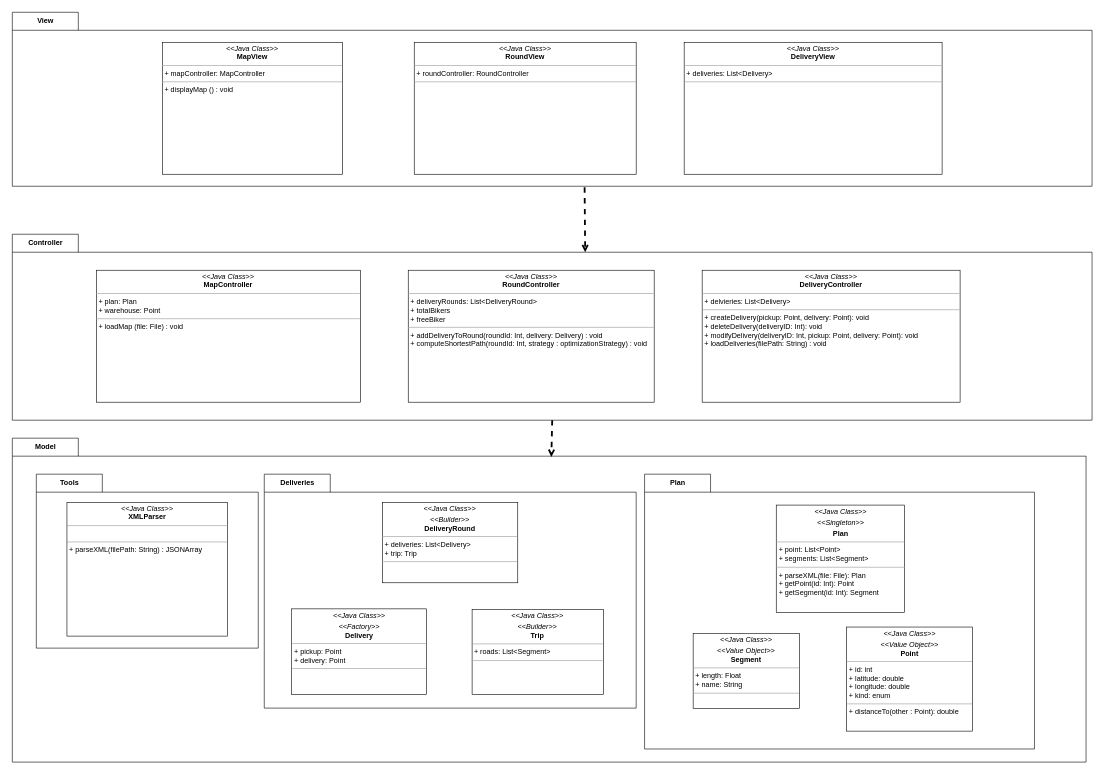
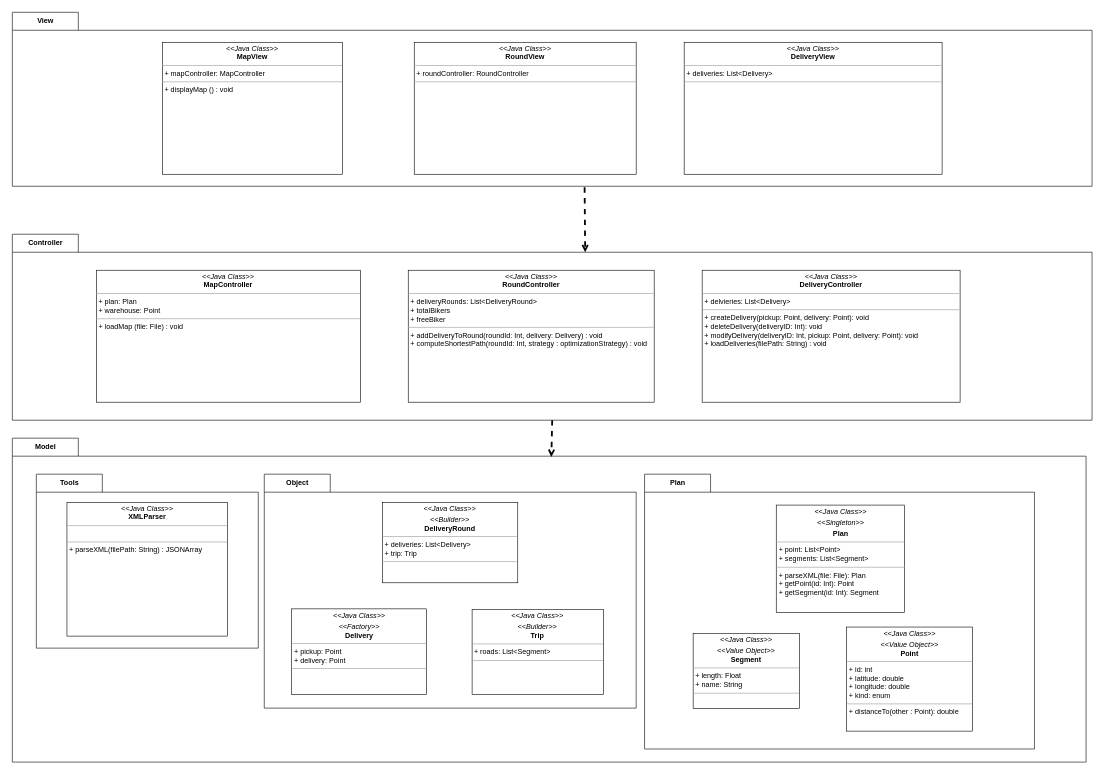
node "Deliveries": label "Deliveries" -> "Object"
